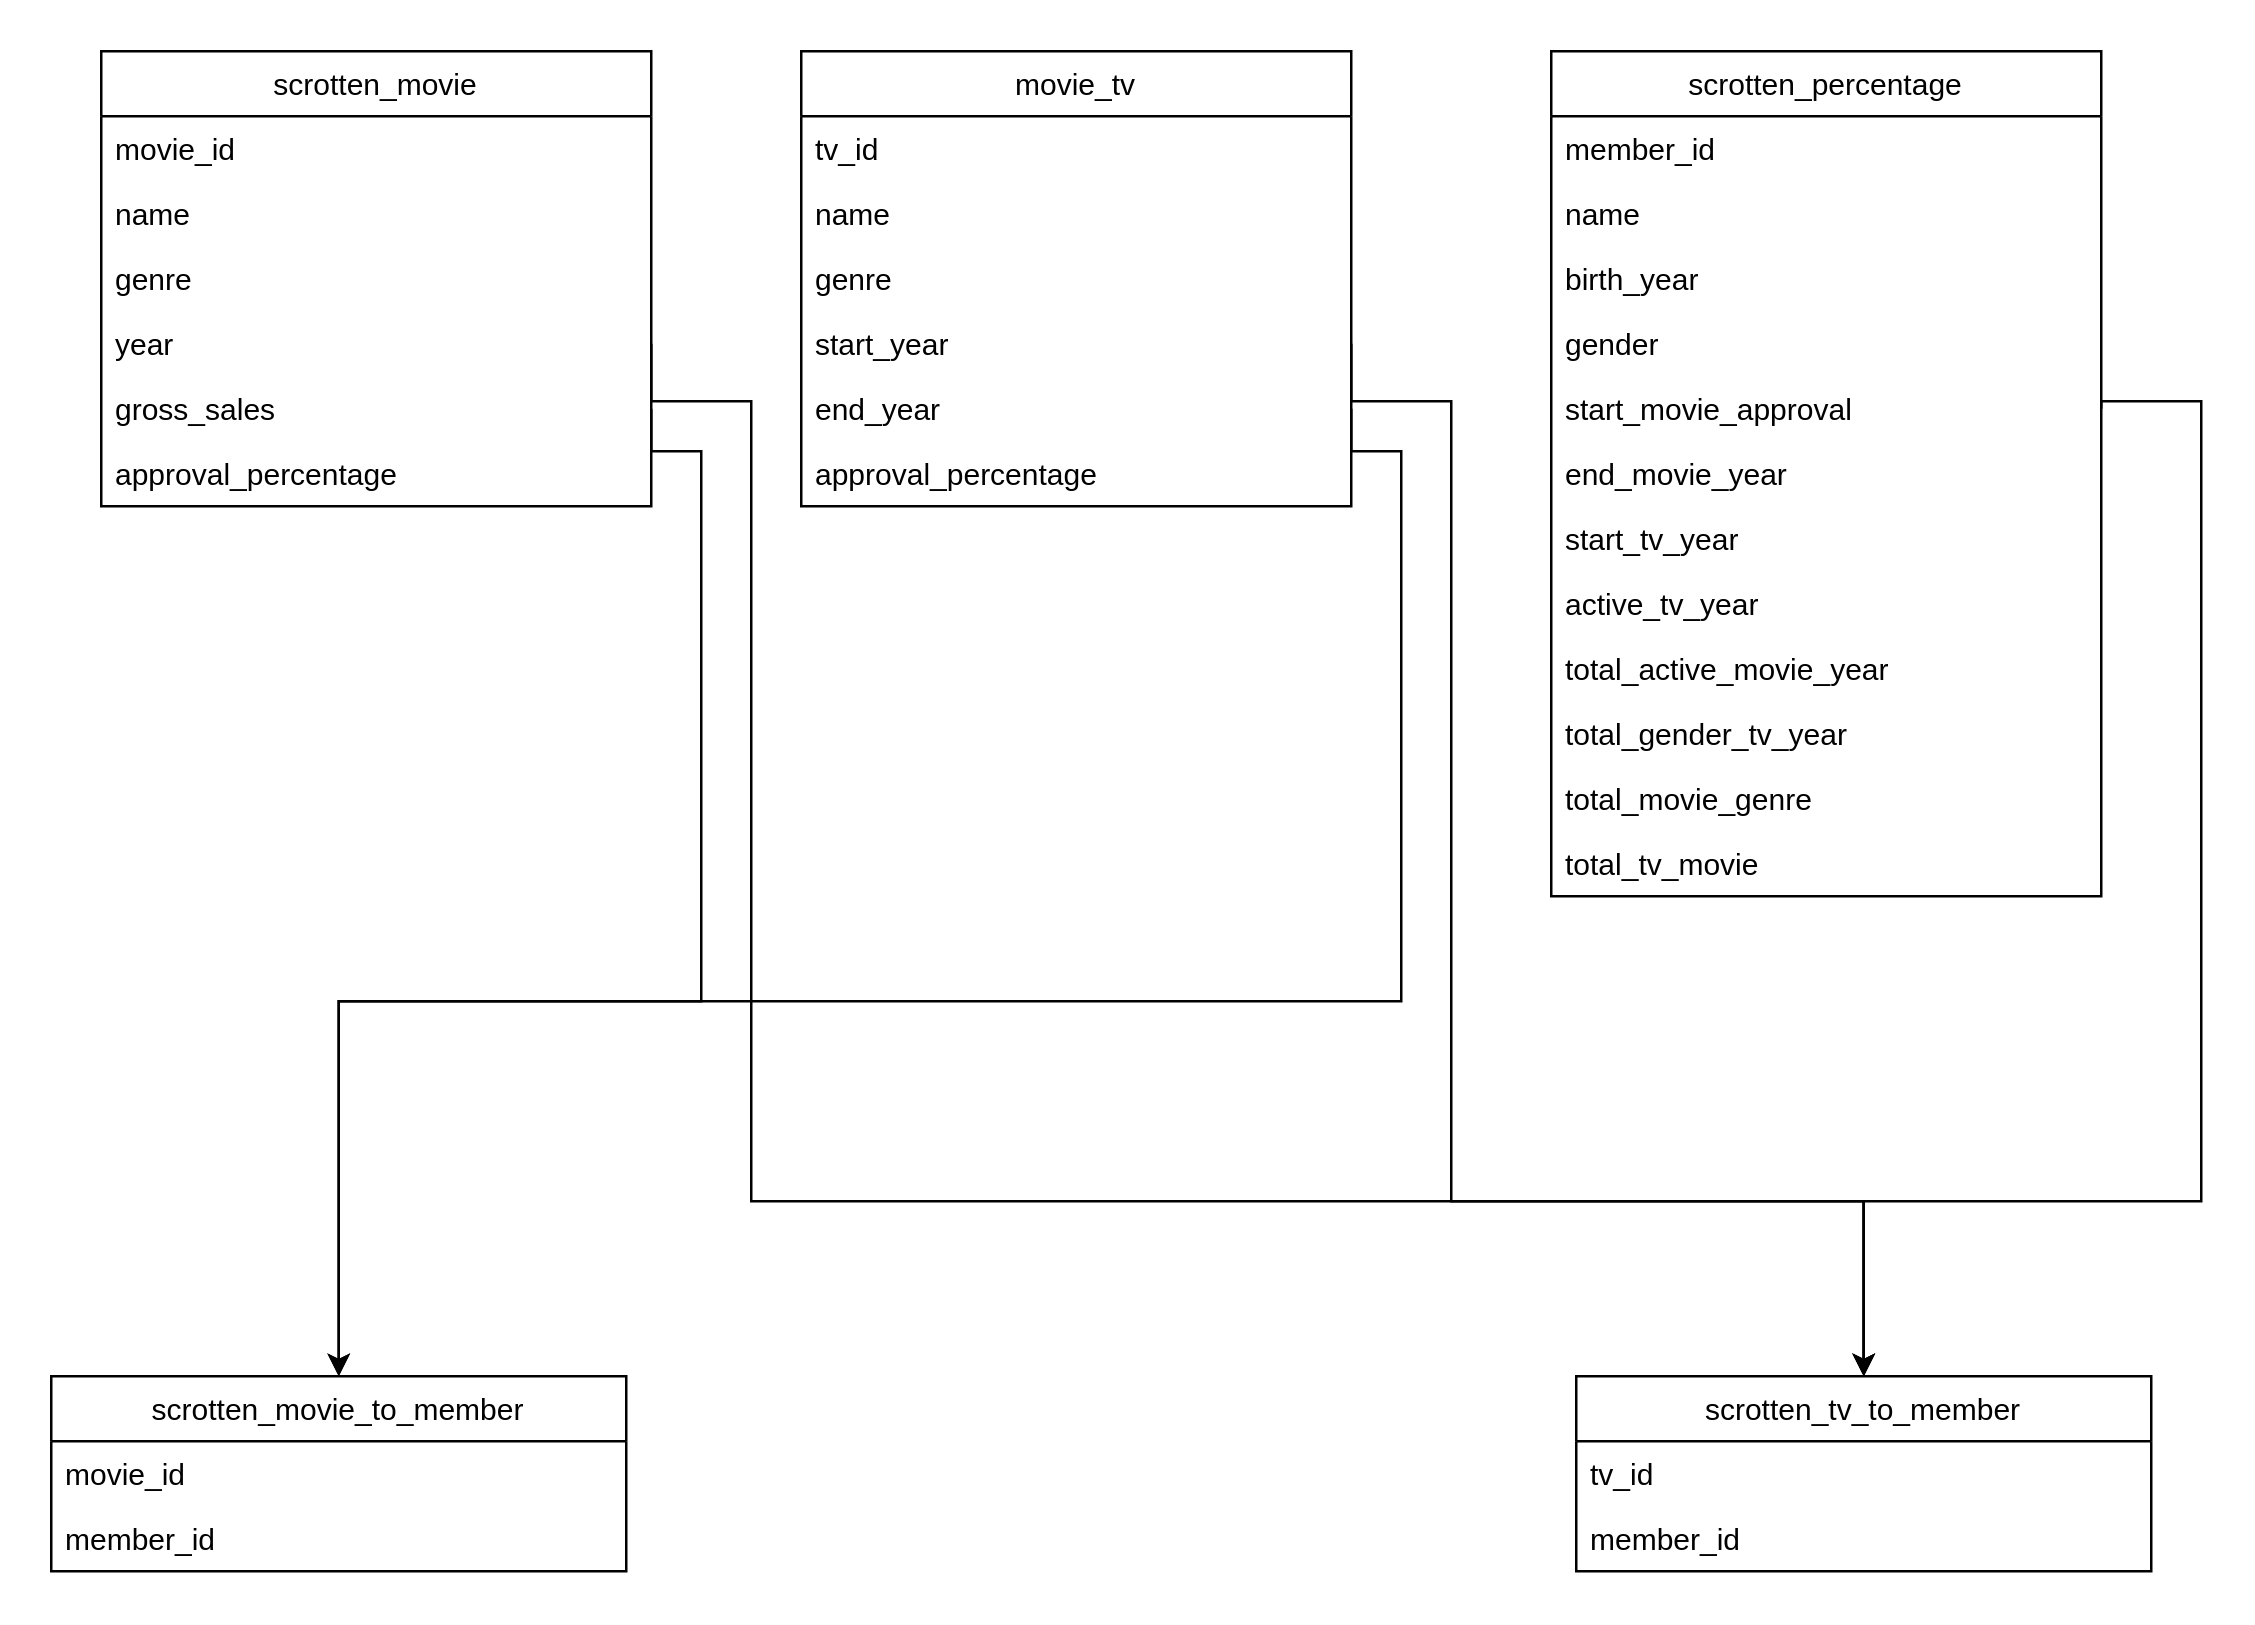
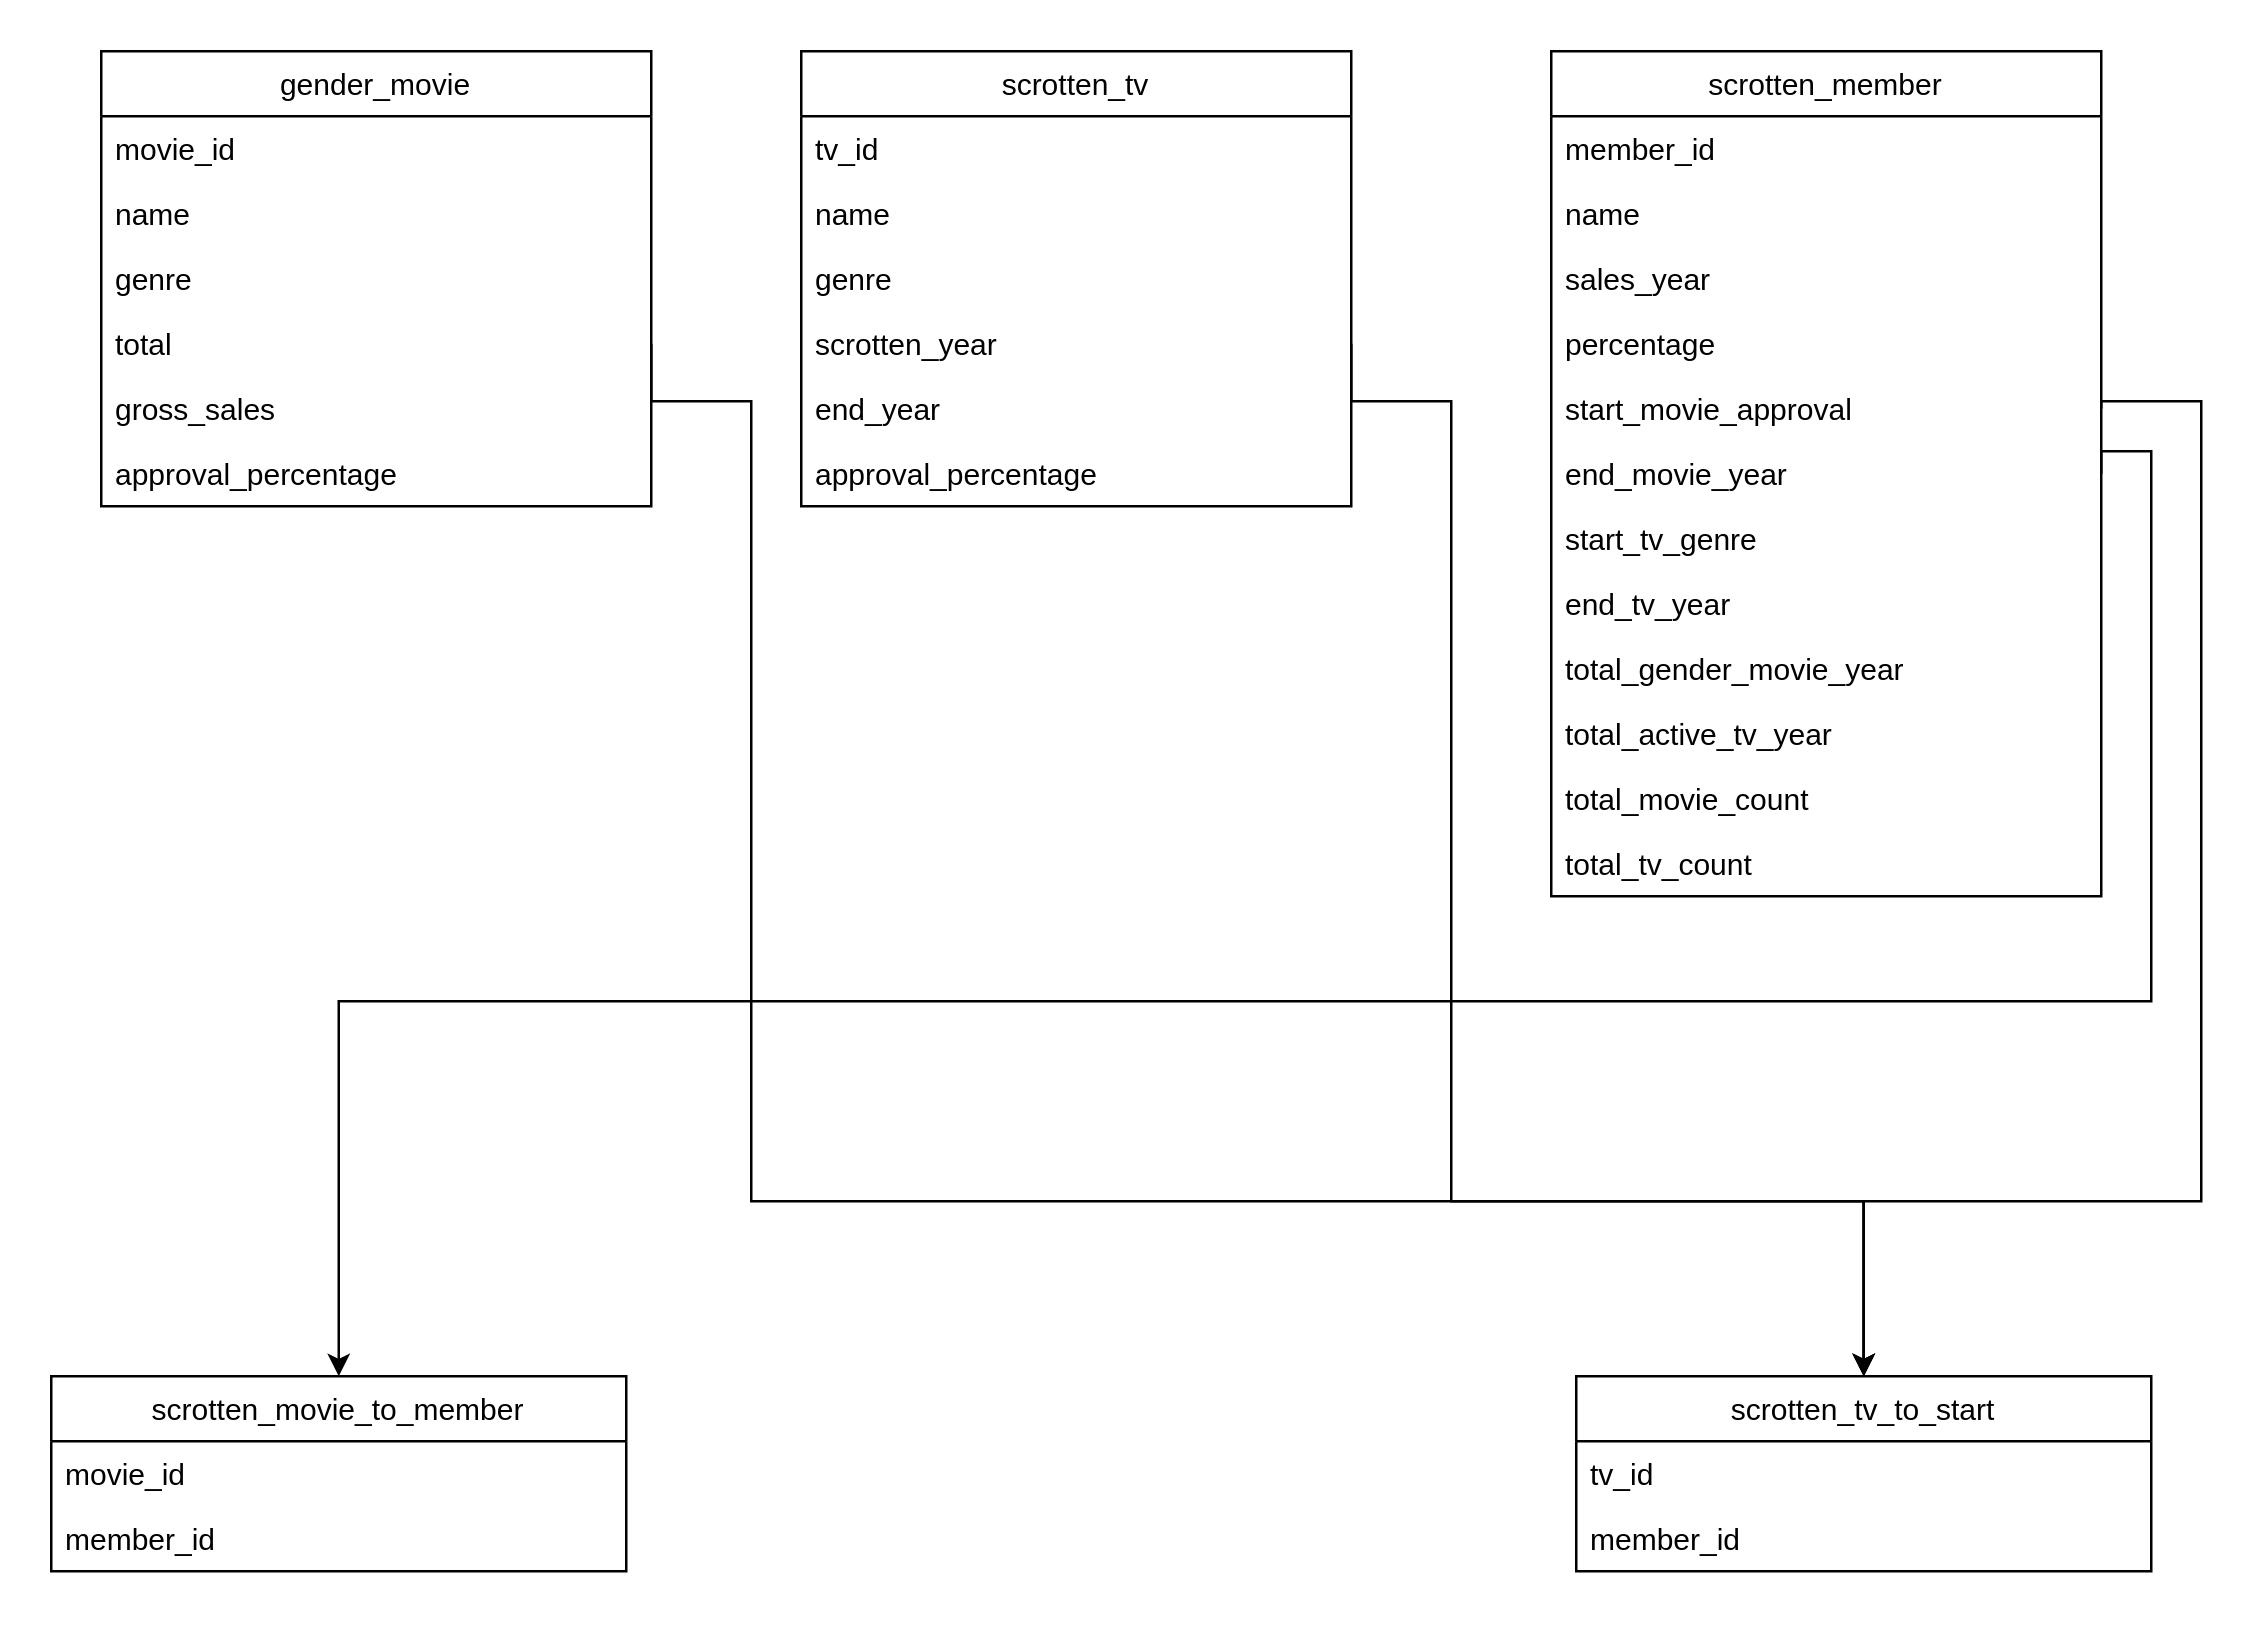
node "scrotten_movie": label "scrotten_movie" -> "gender_movie"
node "movie_tv": label "movie_tv" -> "scrotten_tv"
node "scrotten_percentage": label "scrotten_percentage" -> "scrotten_member"
node "birth_year": label "birth_year" -> "sales_year"
node "year": label "year" -> "total"
node "start_year": label "start_year" -> "scrotten_year"
node "gender": label "gender" -> "percentage"
node "start_tv_year": label "start_tv_year" -> "start_tv_genre"
node "active_tv_year": label "active_tv_year" -> "end_tv_year"
node "total_active_movie_year": label "total_active_movie_year" -> "total_gender_movie_year"
edge "gross_sales" -> "scrotten_movie_to_member": removed
edge "end_year" -> "scrotten_movie_to_member": removed
node "total_gender_tv_year": label "total_gender_tv_year" -> "total_active_tv_year"
node "total_movie_genre": label "total_movie_genre" -> "total_movie_count"
node "total_tv_movie": label "total_tv_movie" -> "total_tv_count"
edge "end_movie_year" -> "scrotten_movie_to_member": added
node "scrotten_tv_to_member": label "scrotten_tv_to_member" -> "scrotten_tv_to_start"
